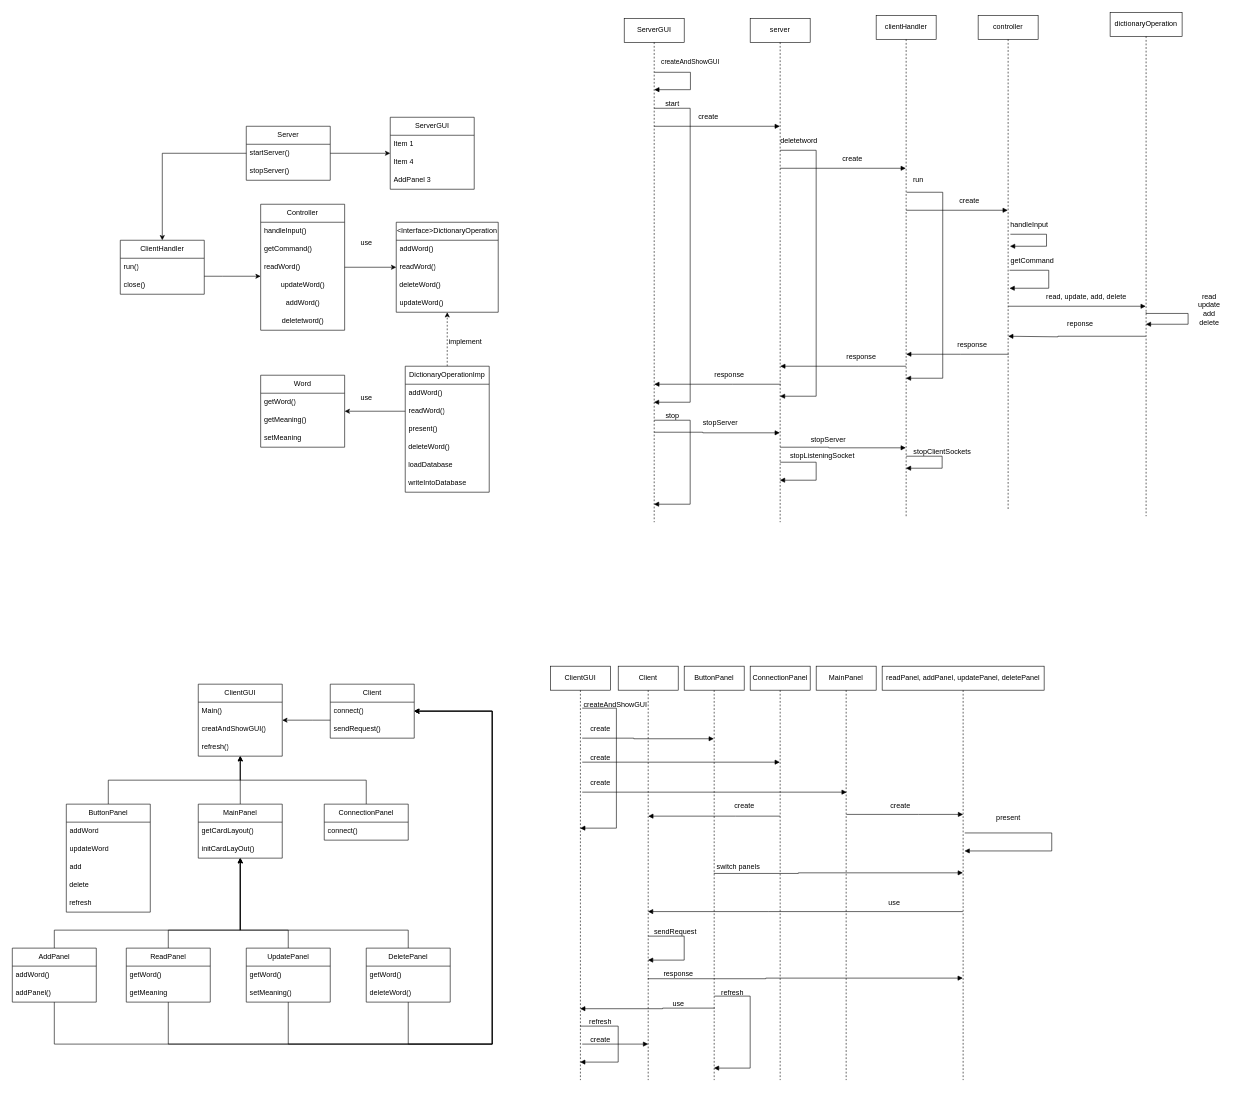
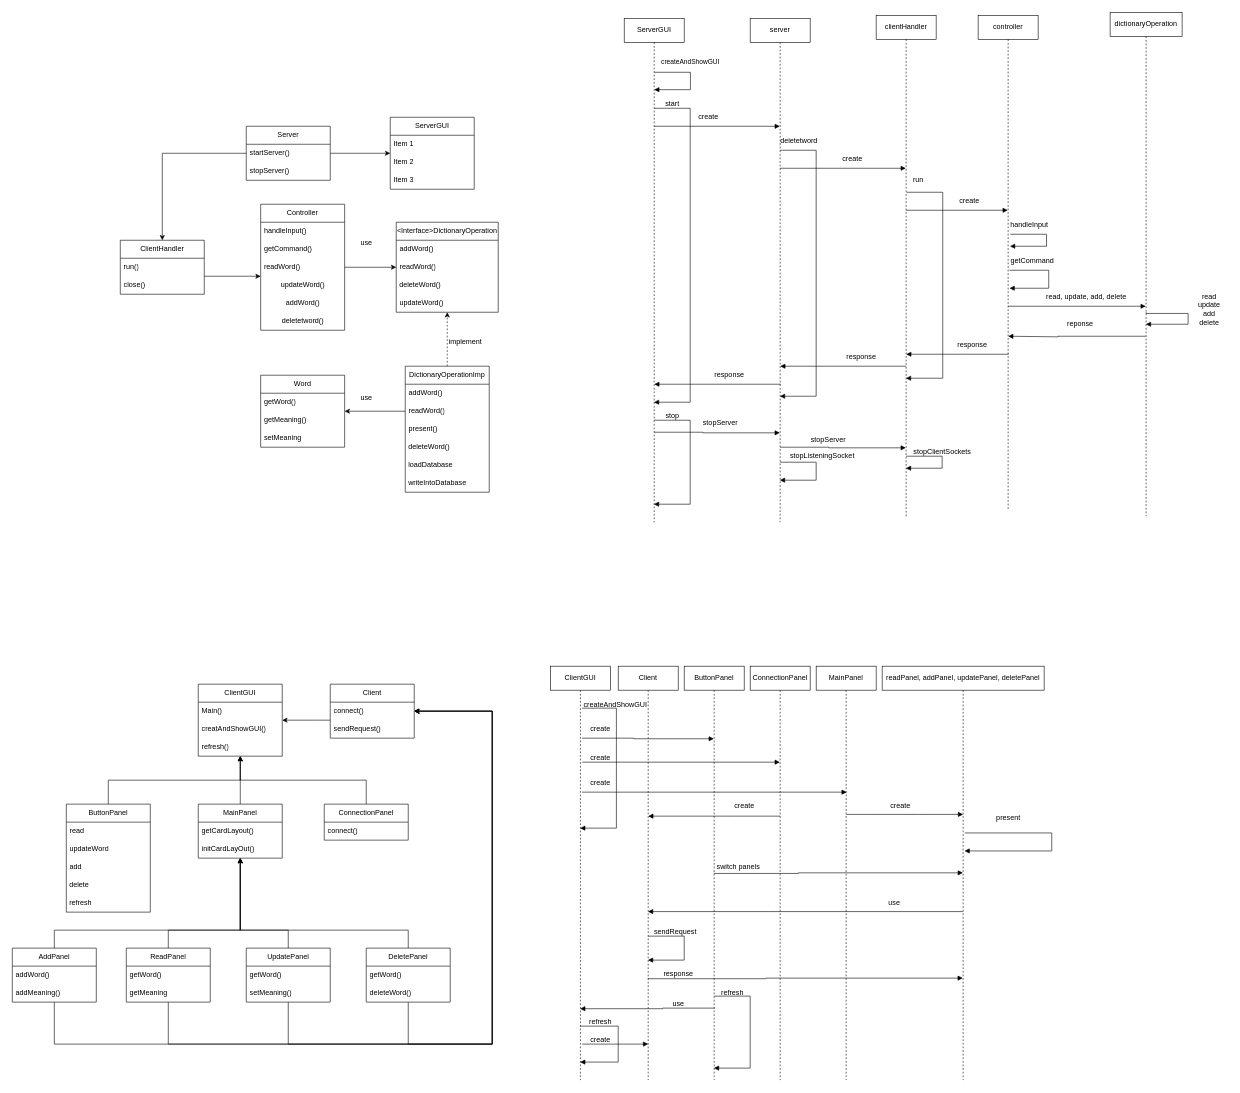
node "Item 4": label "Item 4" -> "Item 2"
node "AddPanel 3": label "AddPanel 3" -> "Item 3"
node "addWord": label "addWord" -> "read"
node "addPanel()": label "addPanel()" -> "addMeaning()"
